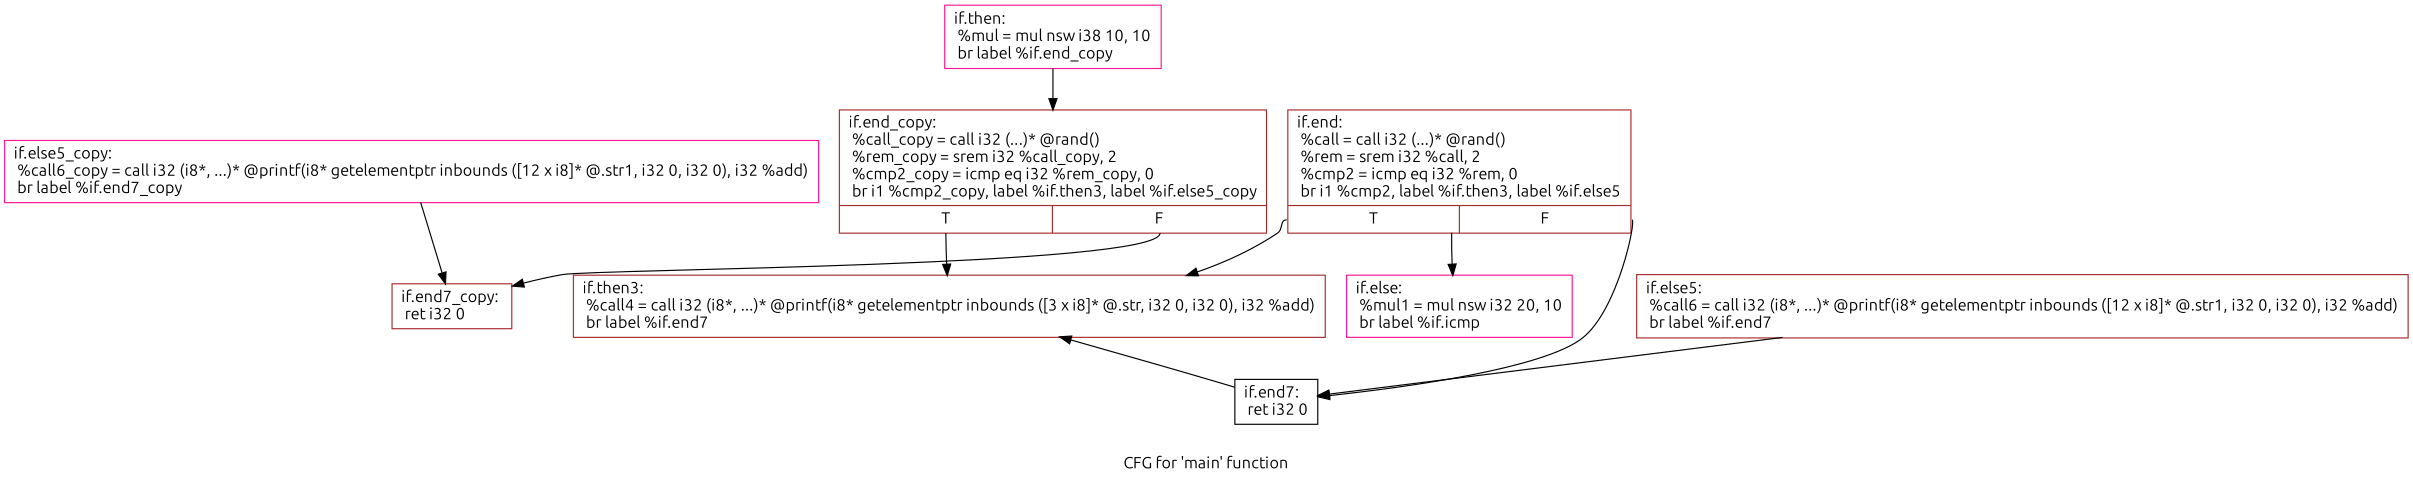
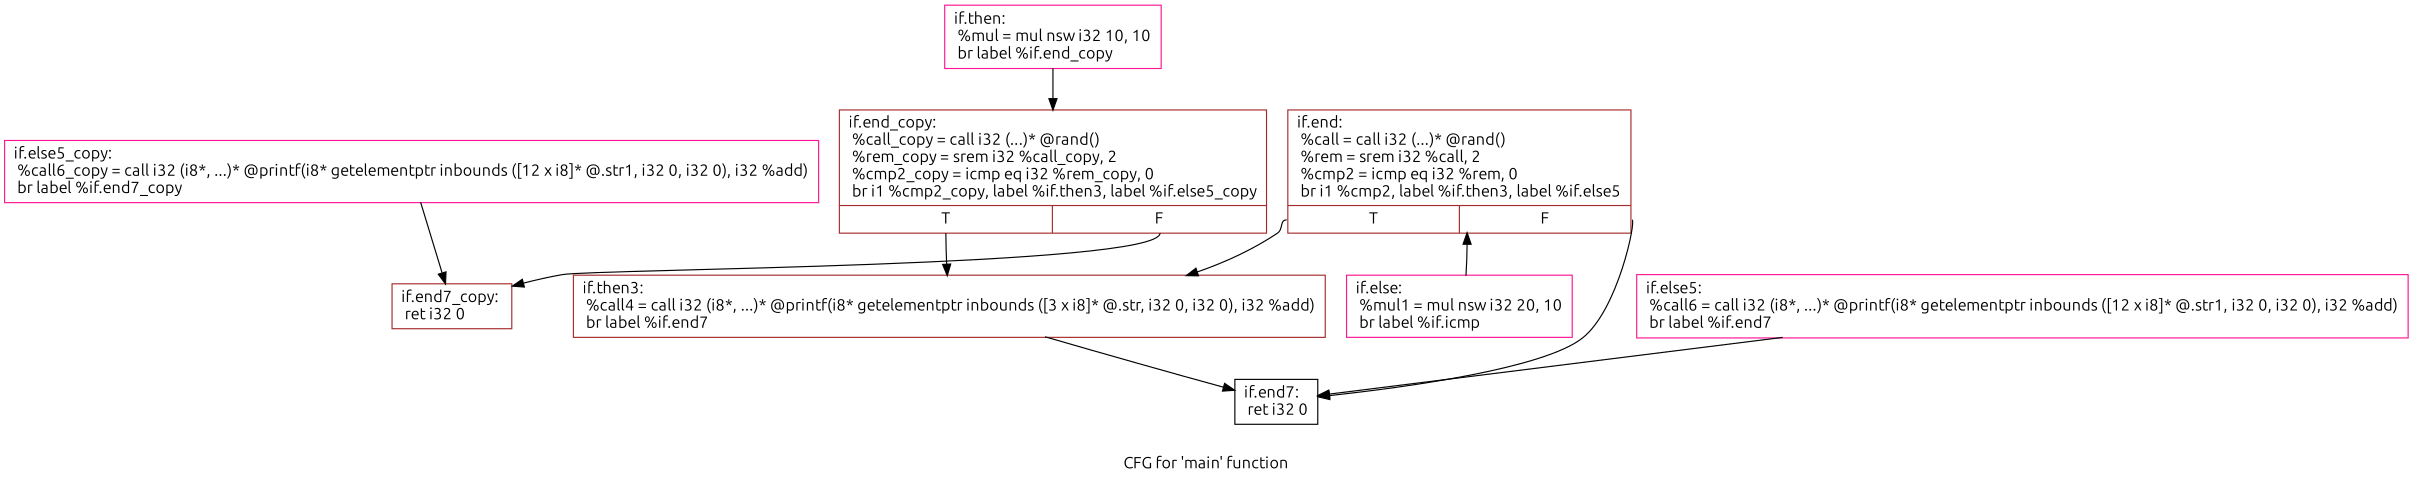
node "if.then:": text "%mul = mul nsw i38 10, 10" -> "%mul = mul nsw i32 10, 10"
edge "if.end:" -> "if.else:": reversed
node "if.else5:": color brown -> deeppink
edge "if.end7:" -> "if.then3:": reversed
